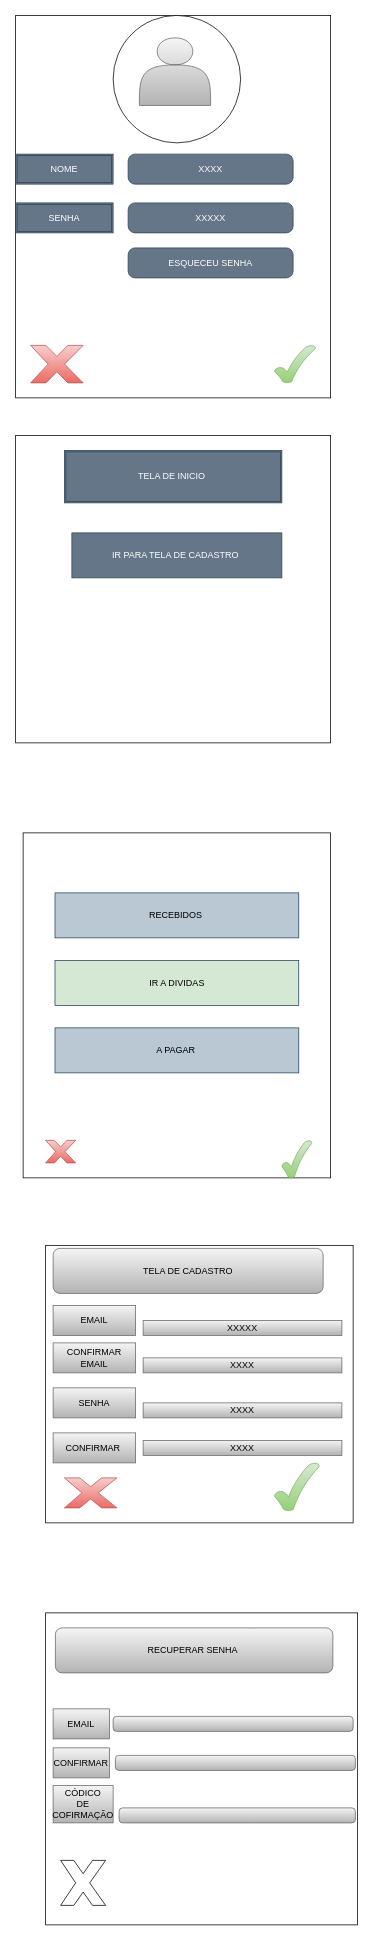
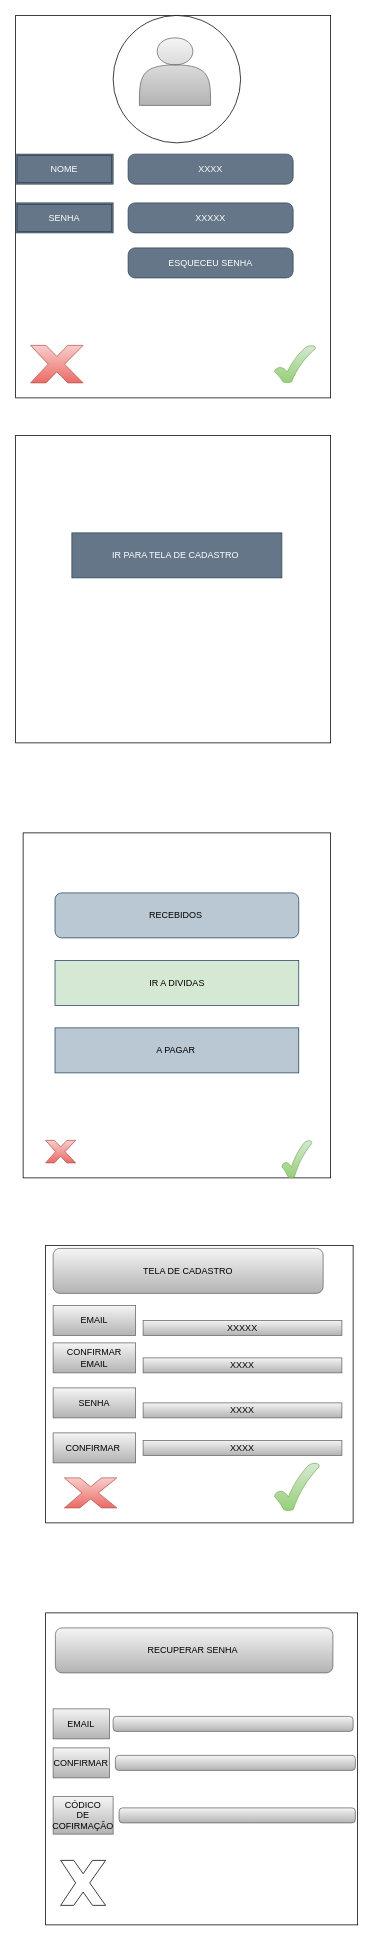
node "TELA DE INICIO": removed
node "RECEBIDOS": shape rectangle -> rounded rectangle
node "CÓDICO DE COFIRMAÇÃO": moved (83, 1804) -> (83, 1815)
